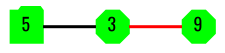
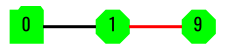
node "5": label "5" -> "0"
node "3": label "3" -> "1"
